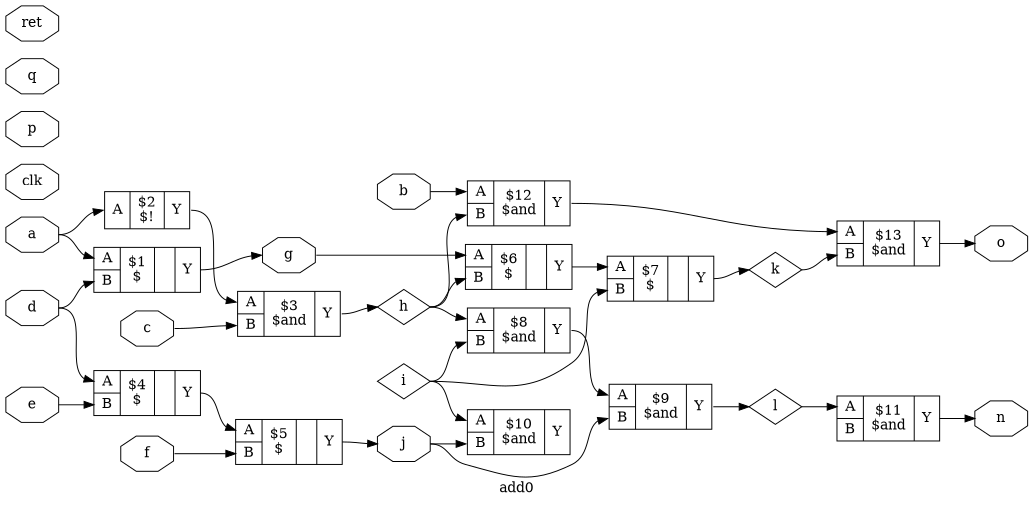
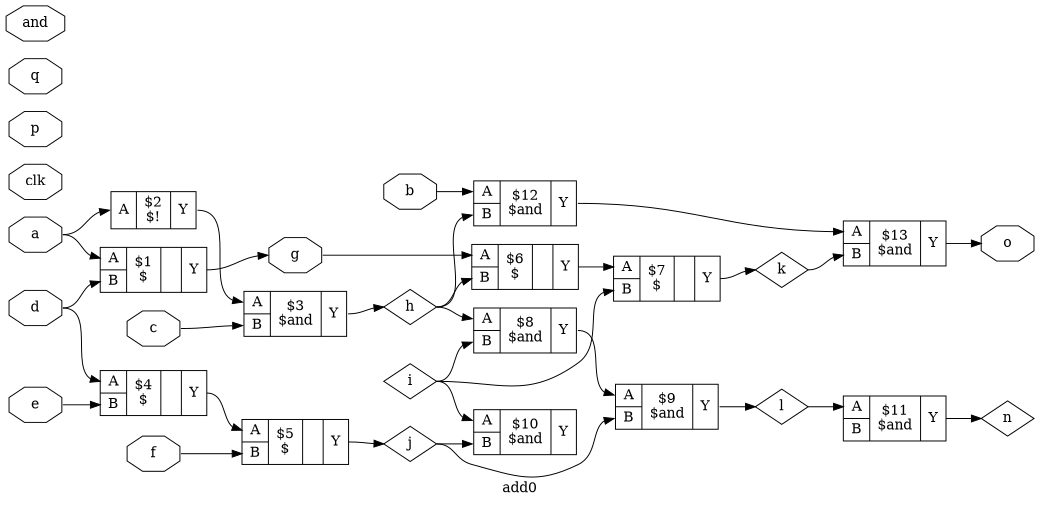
node "ret": label "ret" -> "and"
node "n": shape octagon -> diamond
node "j": shape octagon -> diamond
